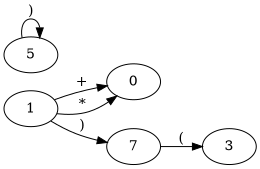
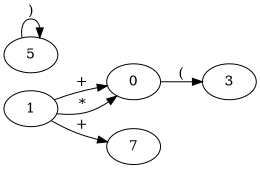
edge "1" -> "7": label ")" -> "+"
edge "7" -> "3": now "0" -> "3"
